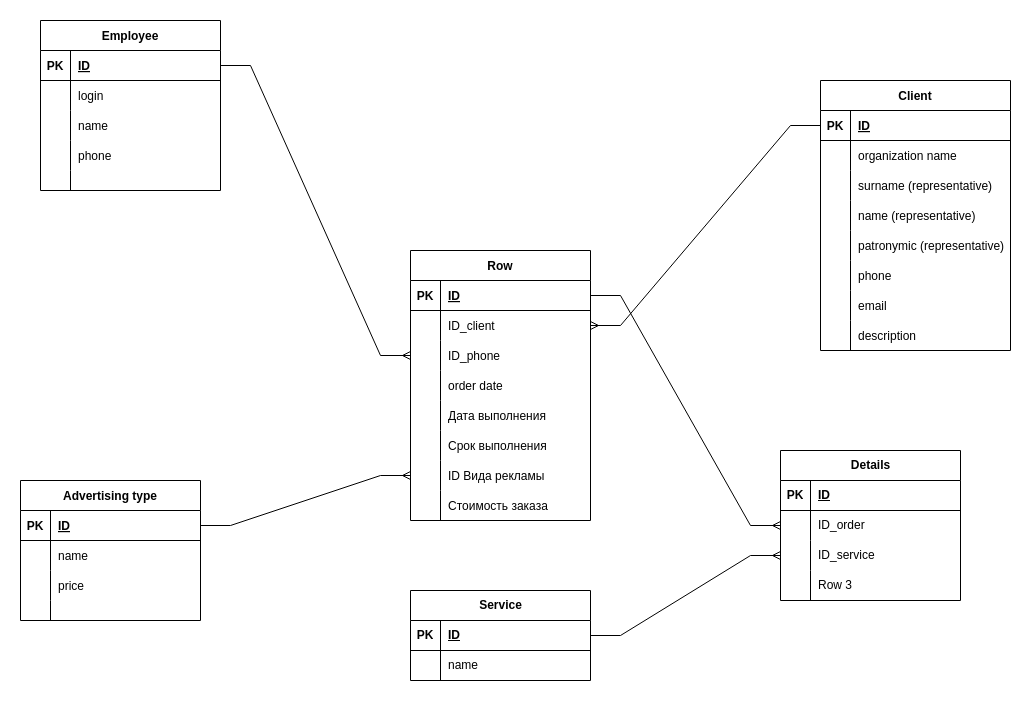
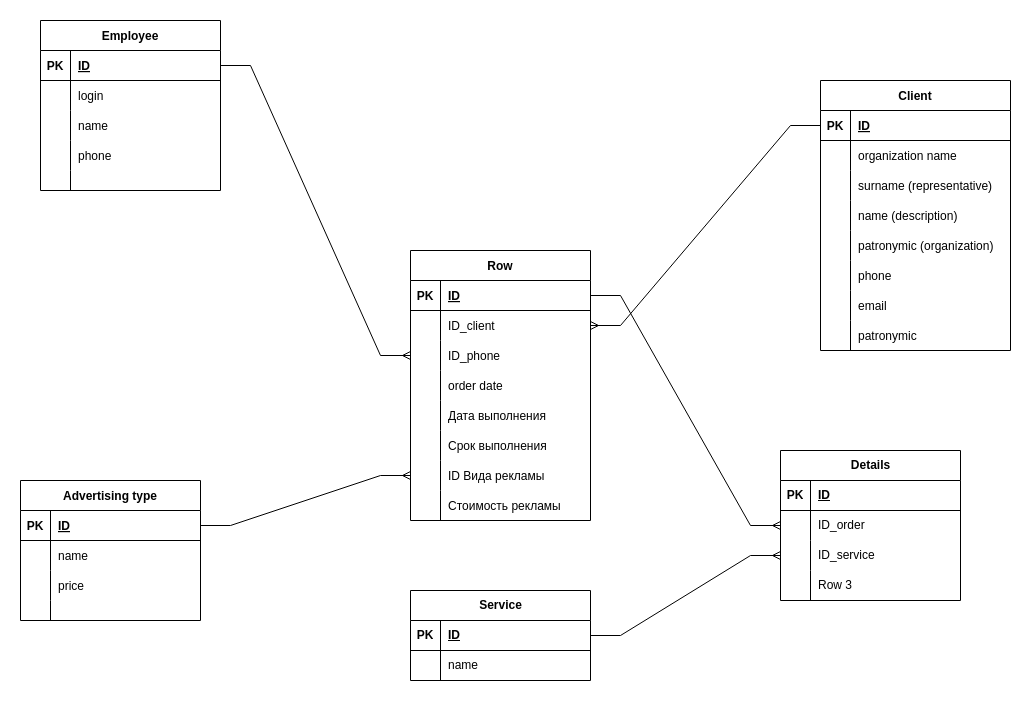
node "name (representative)": label "name (representative)" -> "name (description)"
node "patronymic (representative)": label "patronymic (representative)" -> "patronymic (organization)"
node "description": label "description" -> "patronymic"
node "Стоимость заказа": label "Стоимость заказа" -> "Стоимость рекламы"
